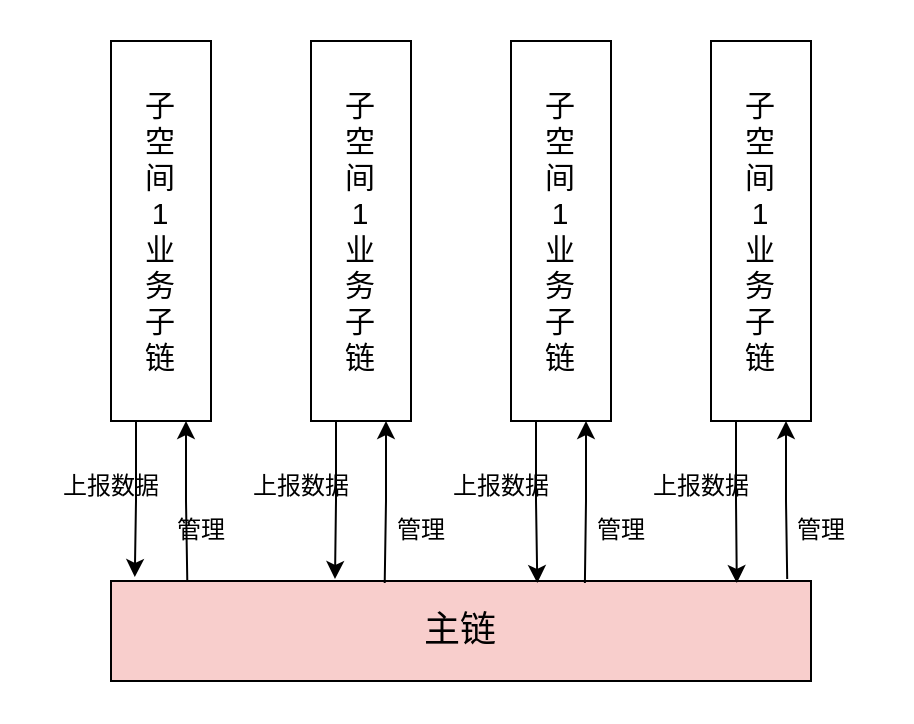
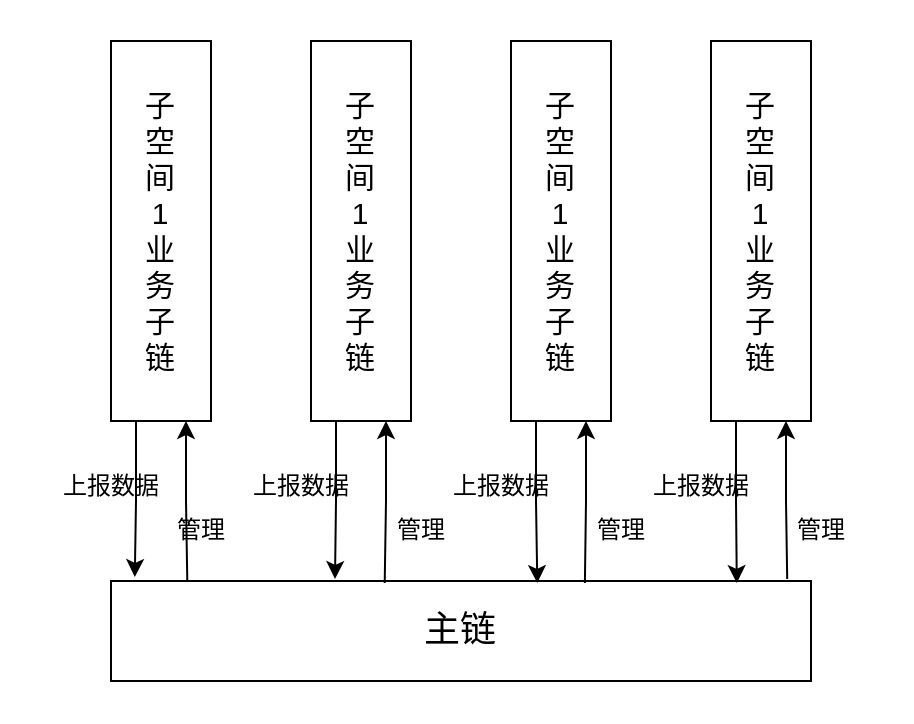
node "主链": fillcolor #f8cecc -> #ffffff
